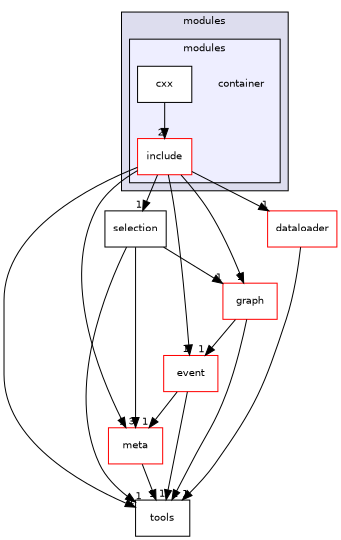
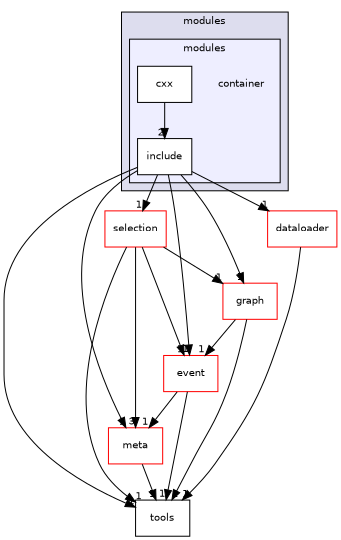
node "include": color red -> black
node "selection": color black -> red
edge "selection" -> "event": added
